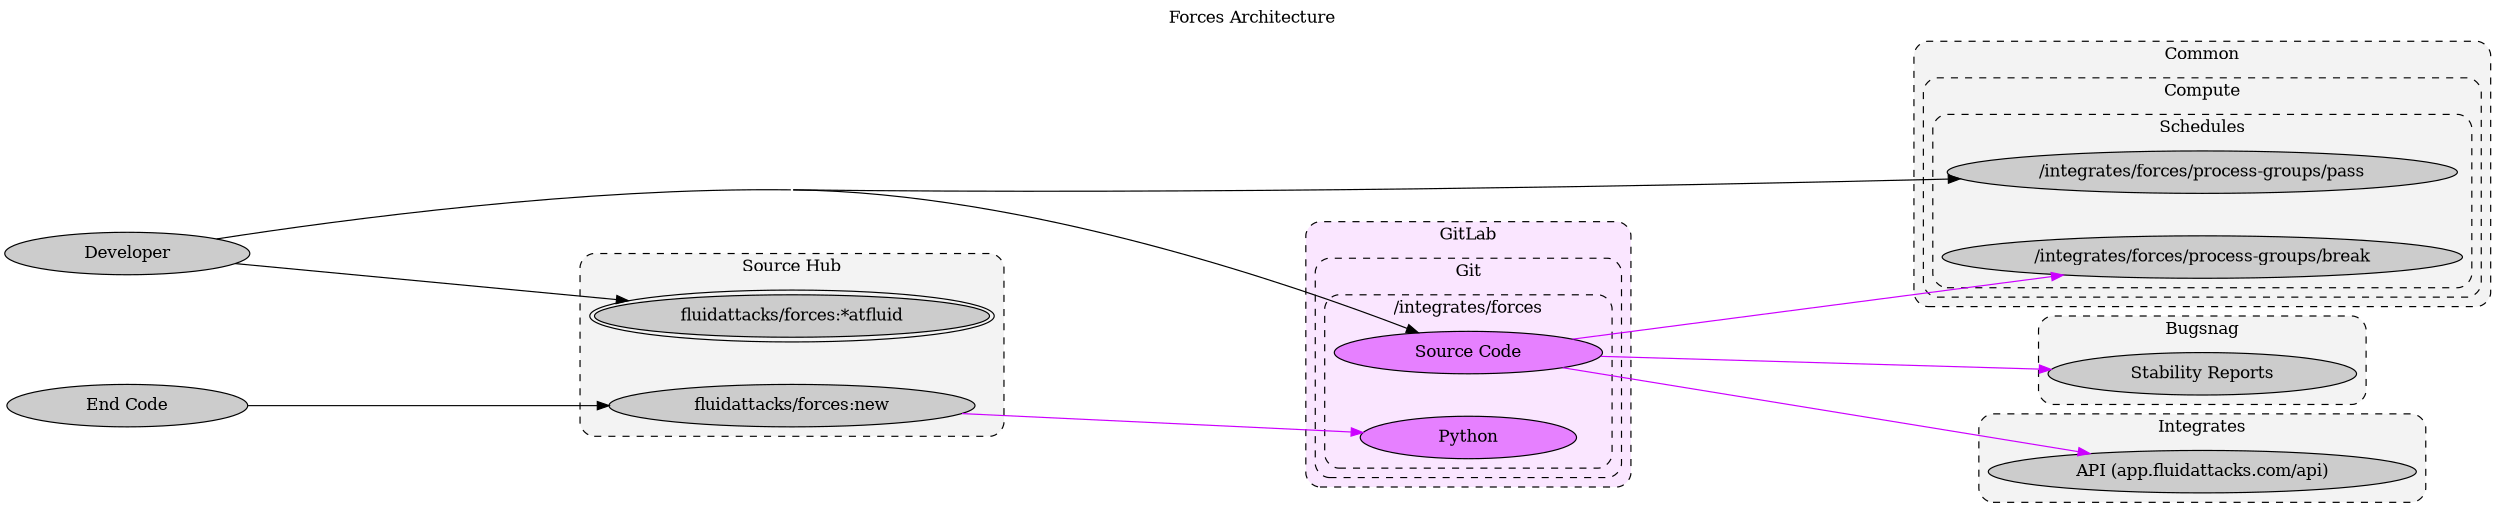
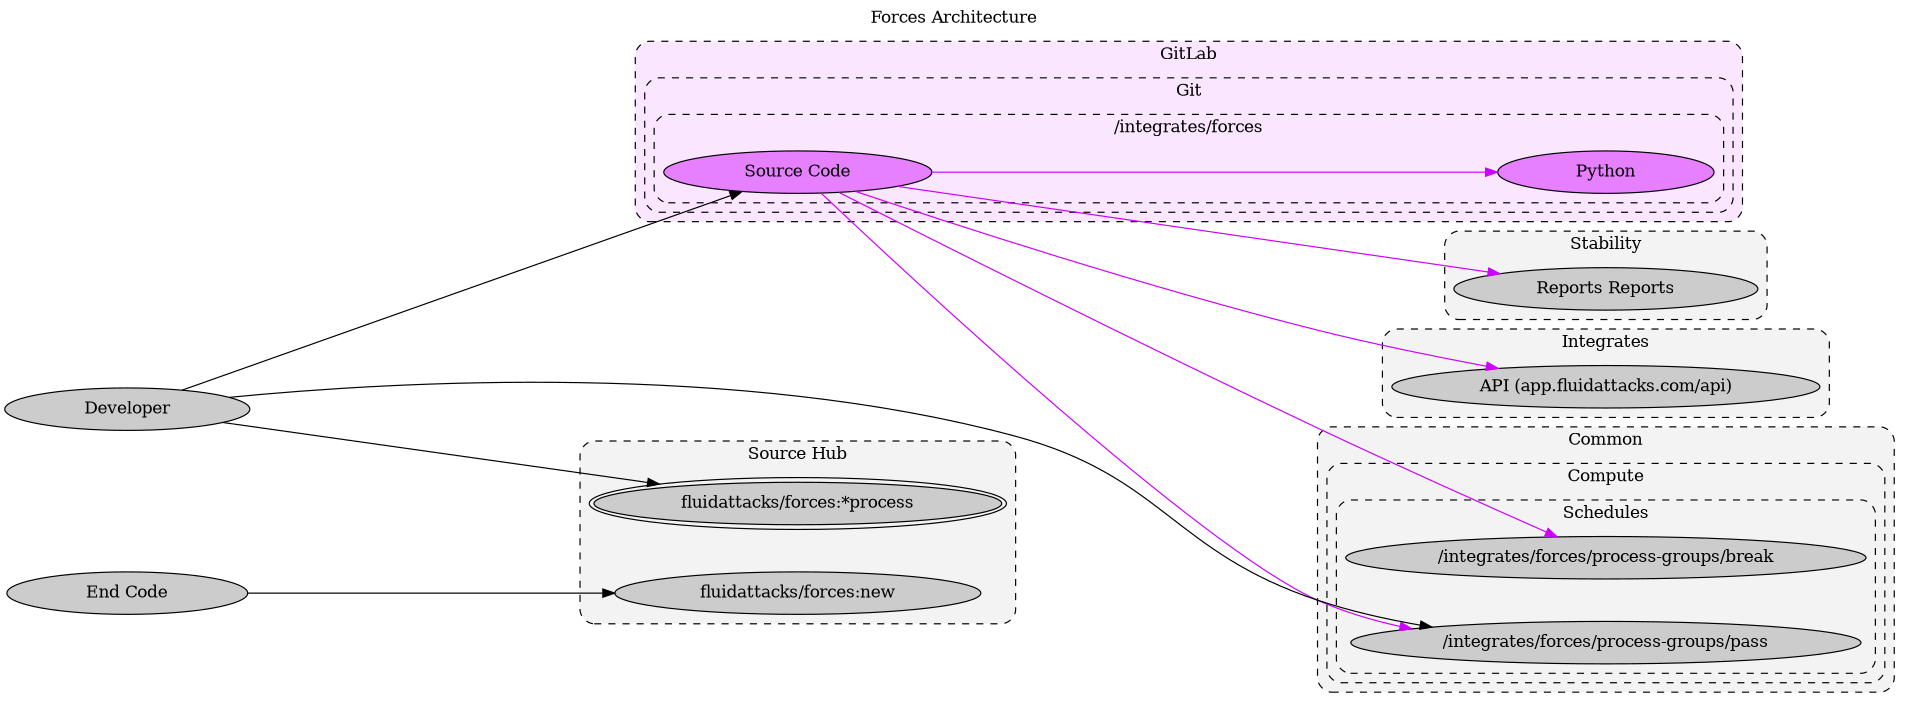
node "fluidattacks/forces:*atfluid": label "fluidattacks/forces:*atfluid" -> "fluidattacks/forces:*process"
cluster "Bugsnag": label "Bugsnag" -> "Stability"
node "Stability Reports": label "Stability Reports" -> "Reports Reports"
edge "fluidattacks/forces:new" -> "Python": now "Source Code" -> "Python"
edge "Source Code" -> "/integrates/forces/process-groups/pass": added
